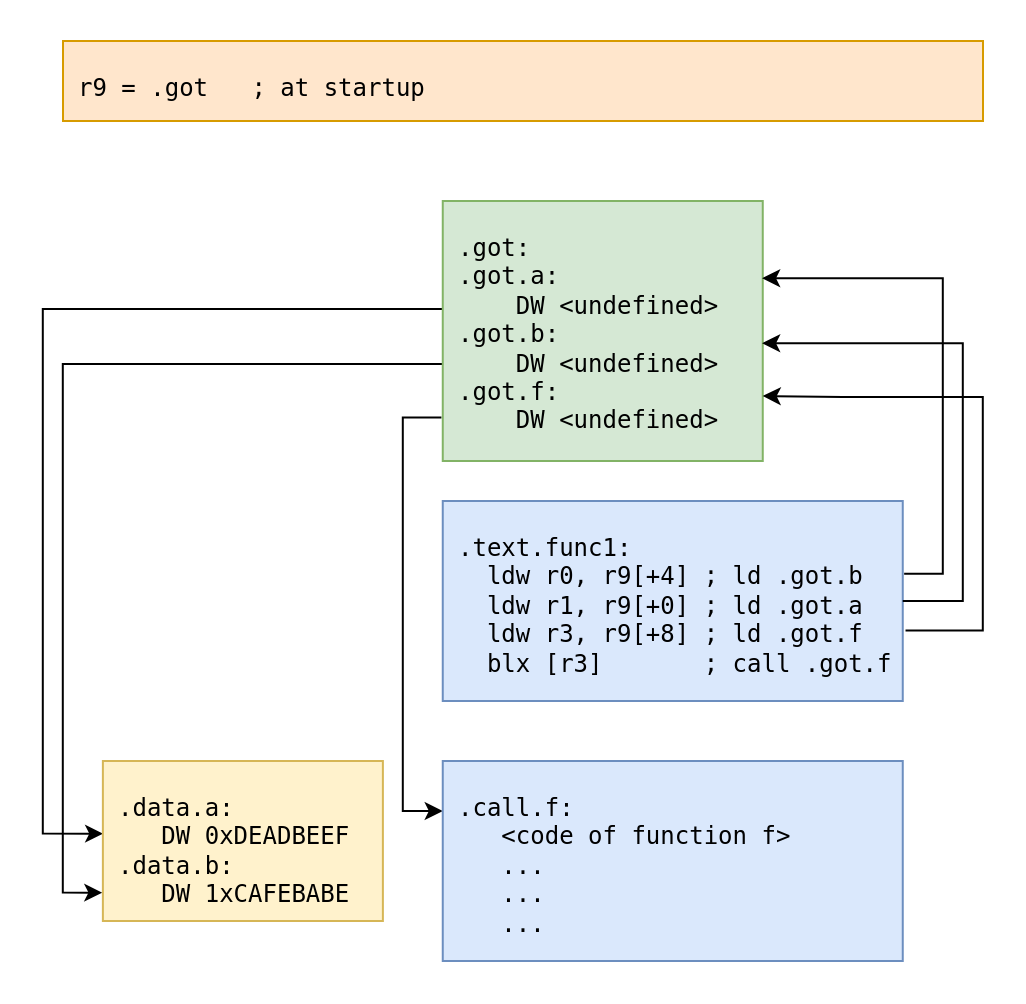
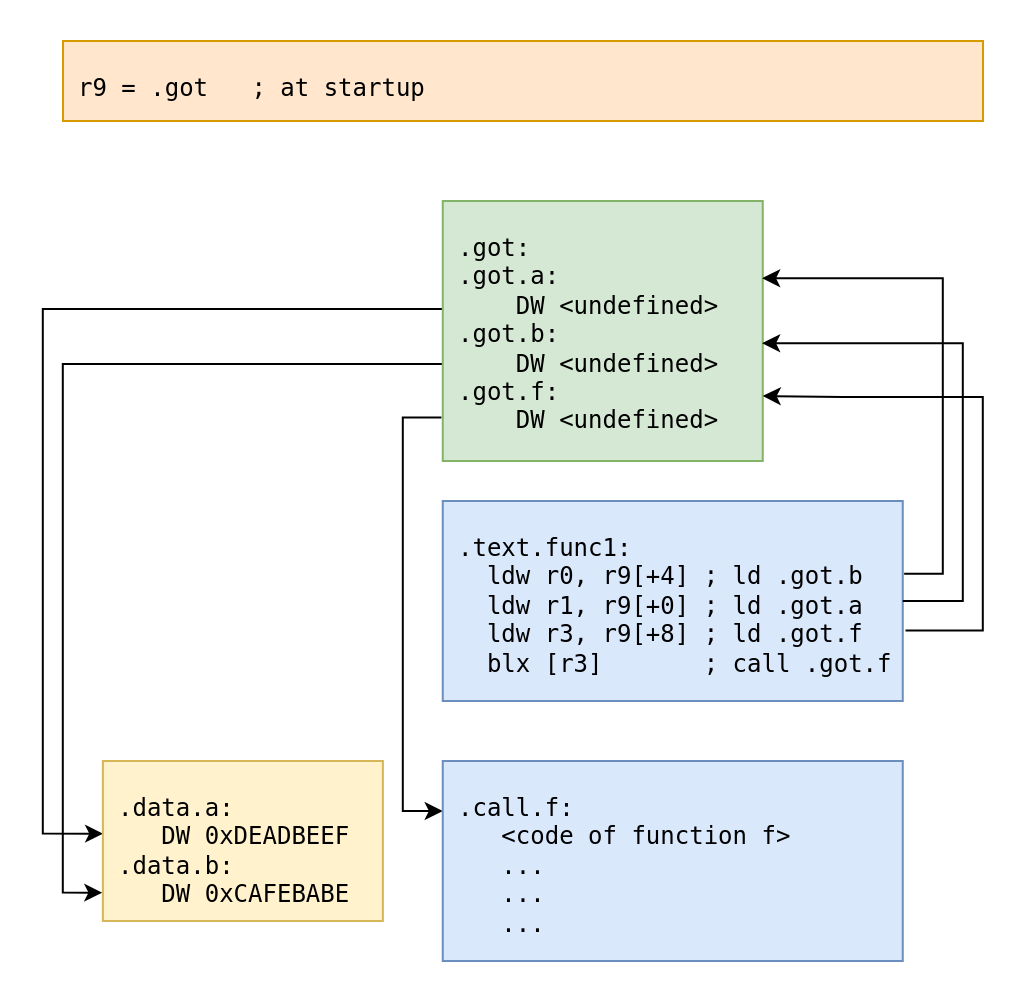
node ".data.a: DW 0xDEADBEEF .data.b: DW 1xCAFEBABE": label ".data.a: DW 0xDEADBEEF .data.b: DW 1xCAFEBABE" -> ".data.a: DW 0xDEADBEEF .data.b: DW 0xCAFEBABE"
